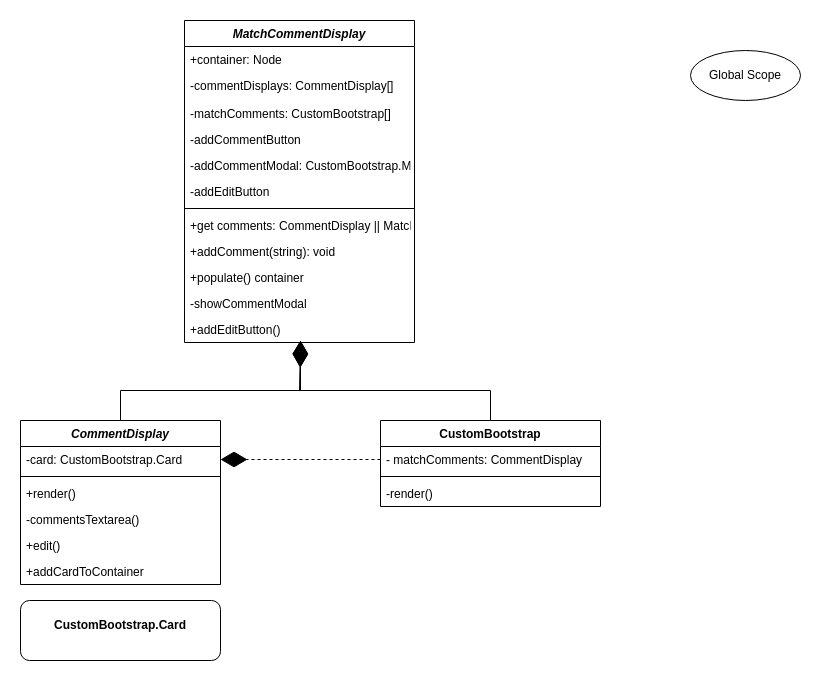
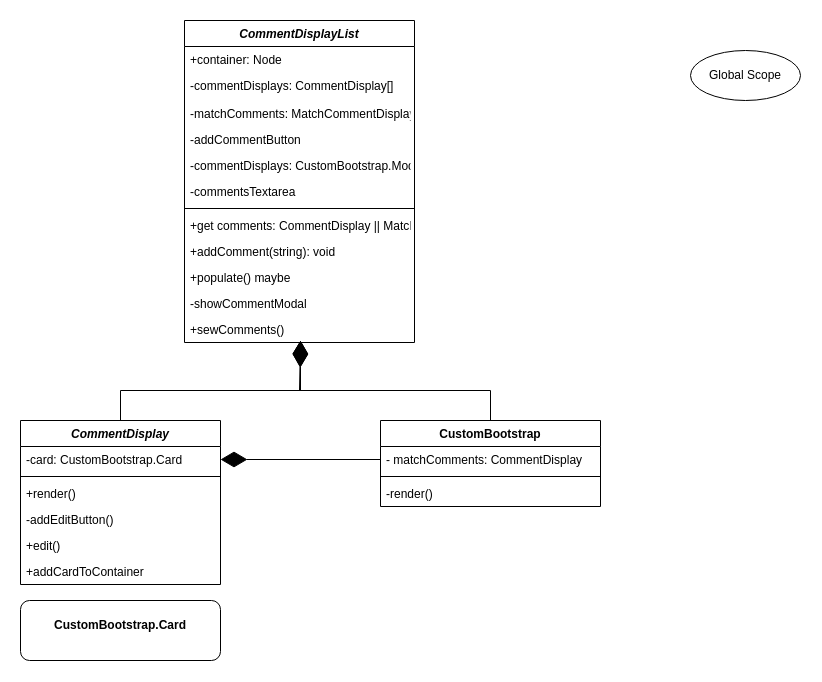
node "MatchCommentDisplay": label "MatchCommentDisplay" -> "CommentDisplayList"
node "-matchComments: CustomBootstrap[]": label "-matchComments: CustomBootstrap[]" -> "-matchComments: MatchCommentDisplay[]"
node "-addCommentModal: CustomBootstrap.Modal": label "-addCommentModal: CustomBootstrap.Modal" -> "-commentDisplays: CustomBootstrap.Modal"
node "-addEditButton": label "-addEditButton" -> "-commentsTextarea"
node "+populate() container": label "+populate() container" -> "+populate() maybe"
node "+addEditButton()": label "+addEditButton()" -> "+sewComments()"
edge "- matchComments: CommentDisplay" -> "-card: CustomBootstrap.Card": style dashed -> solid
node "-commentsTextarea()": label "-commentsTextarea()" -> "-addEditButton()"
